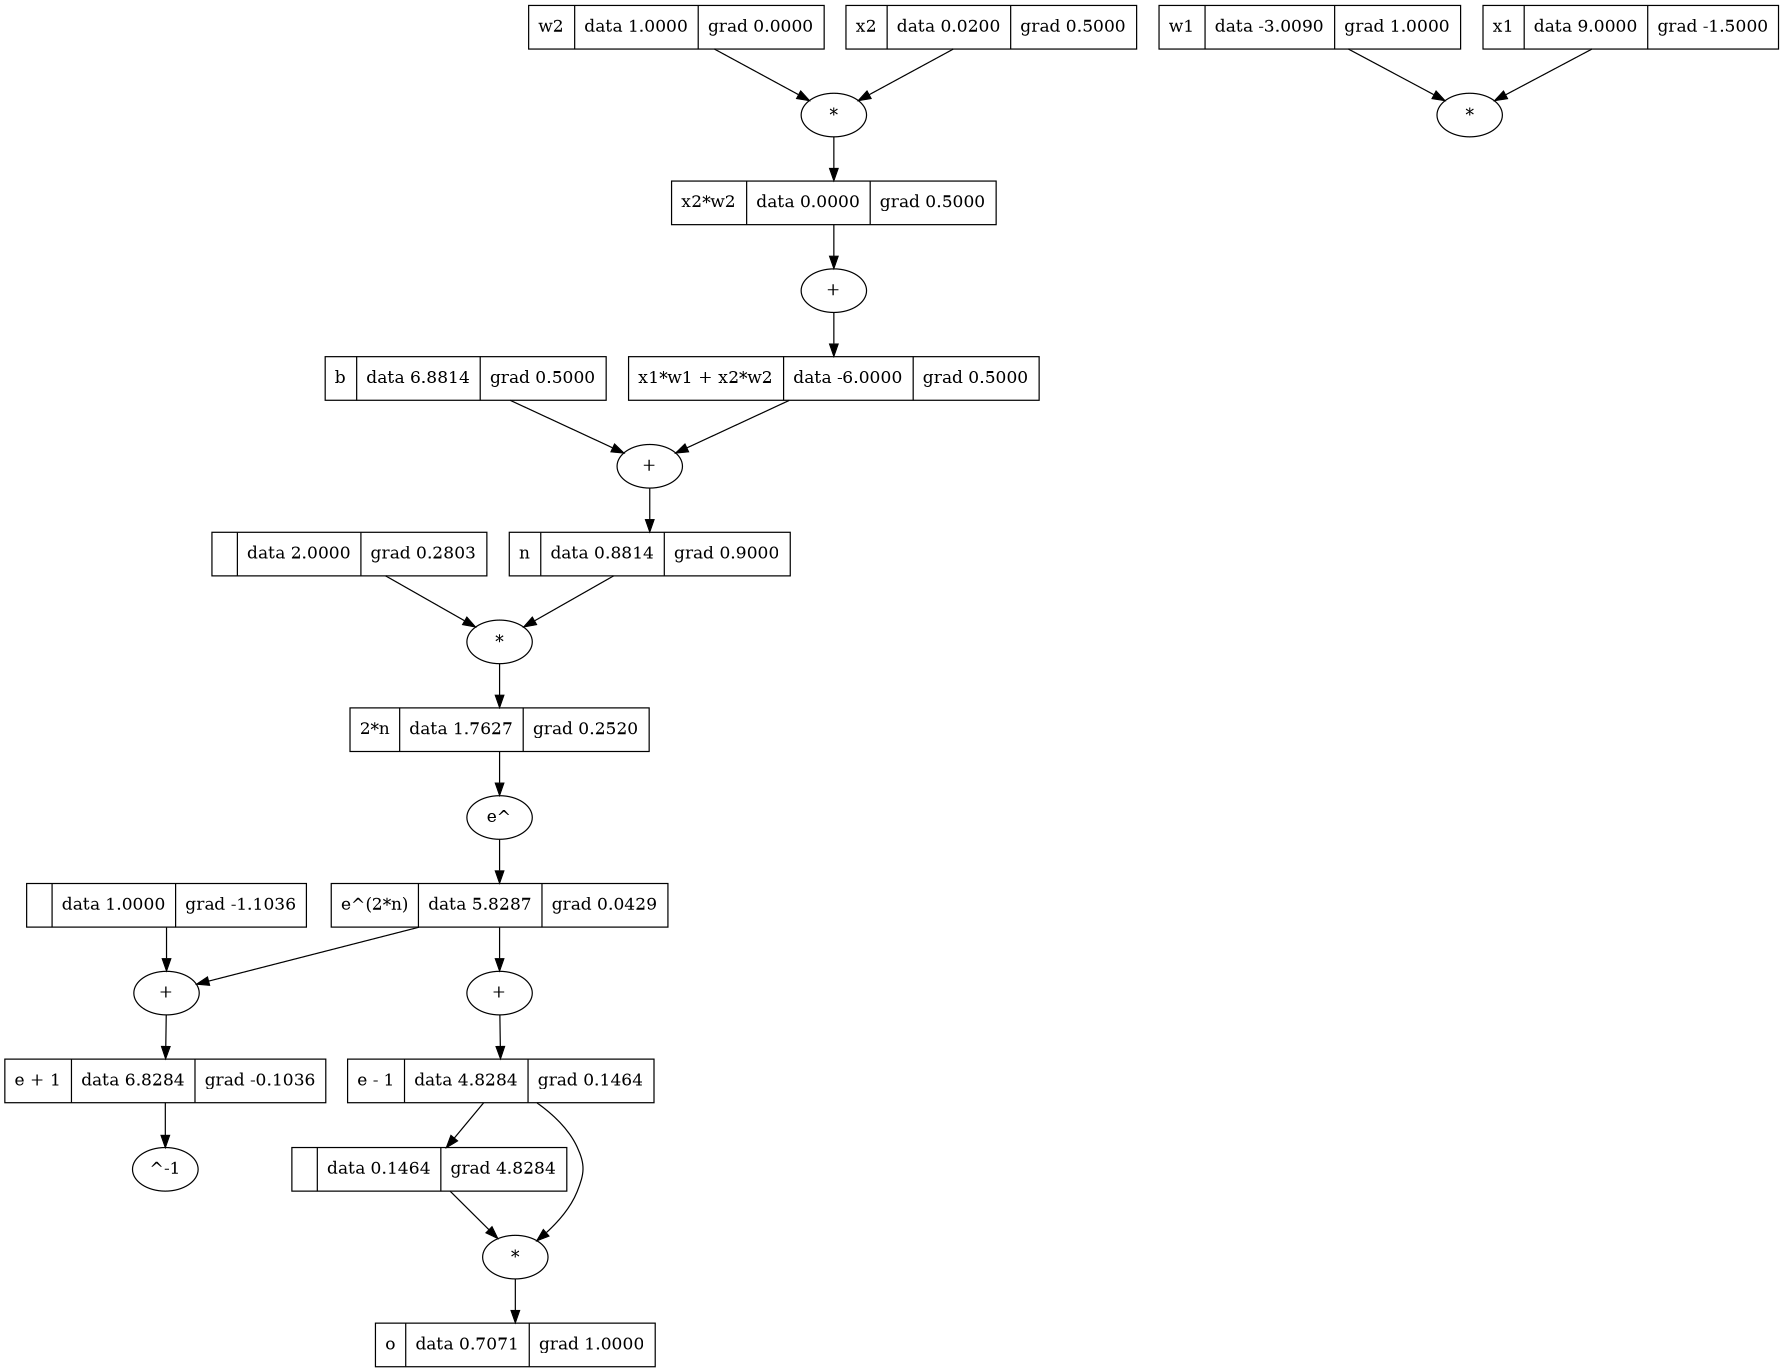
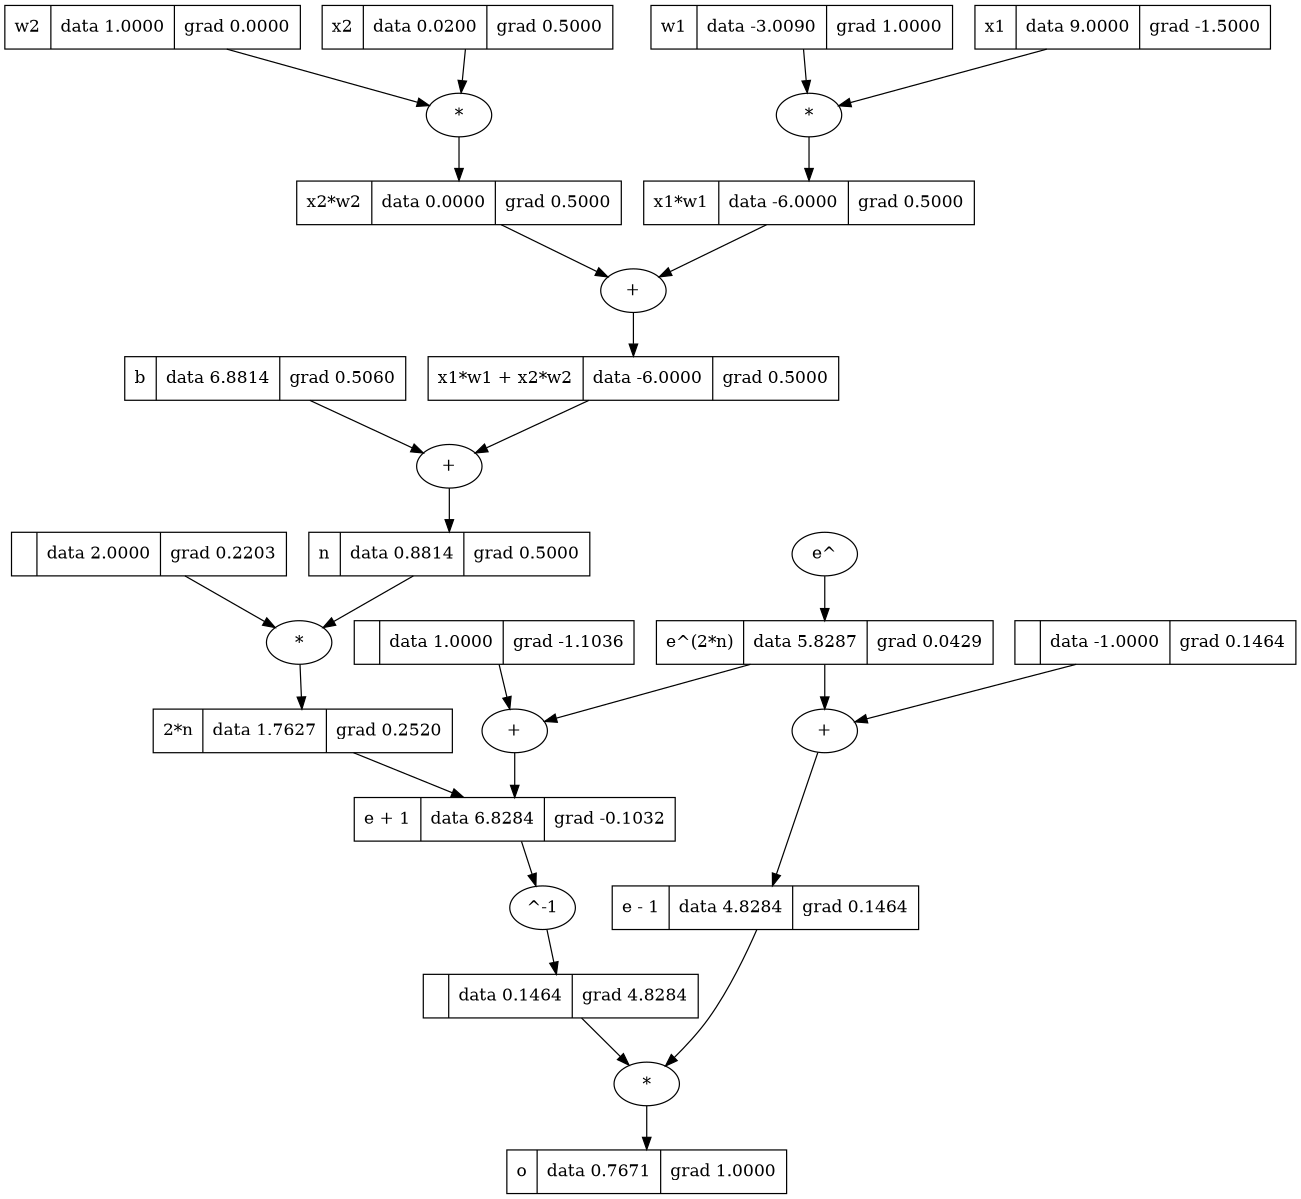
node "x1*w1": added
node "b": text "grad 0.5000" -> "grad 0.5060"
node "data 2.0000": text "grad 0.2803" -> "grad 0.2203"
node "n": text "grad 0.9000" -> "grad 0.5000"
node "data -1.0000": added
edge "2*n" -> "e^": now "2*n" -> "e + 1"
node "e + 1": text "grad -0.1036" -> "grad -0.1032"
edge "e - 1" -> "data 0.1464": now "^-1" -> "data 0.1464"
node "o": text "data 0.7071" -> "data 0.7671"
